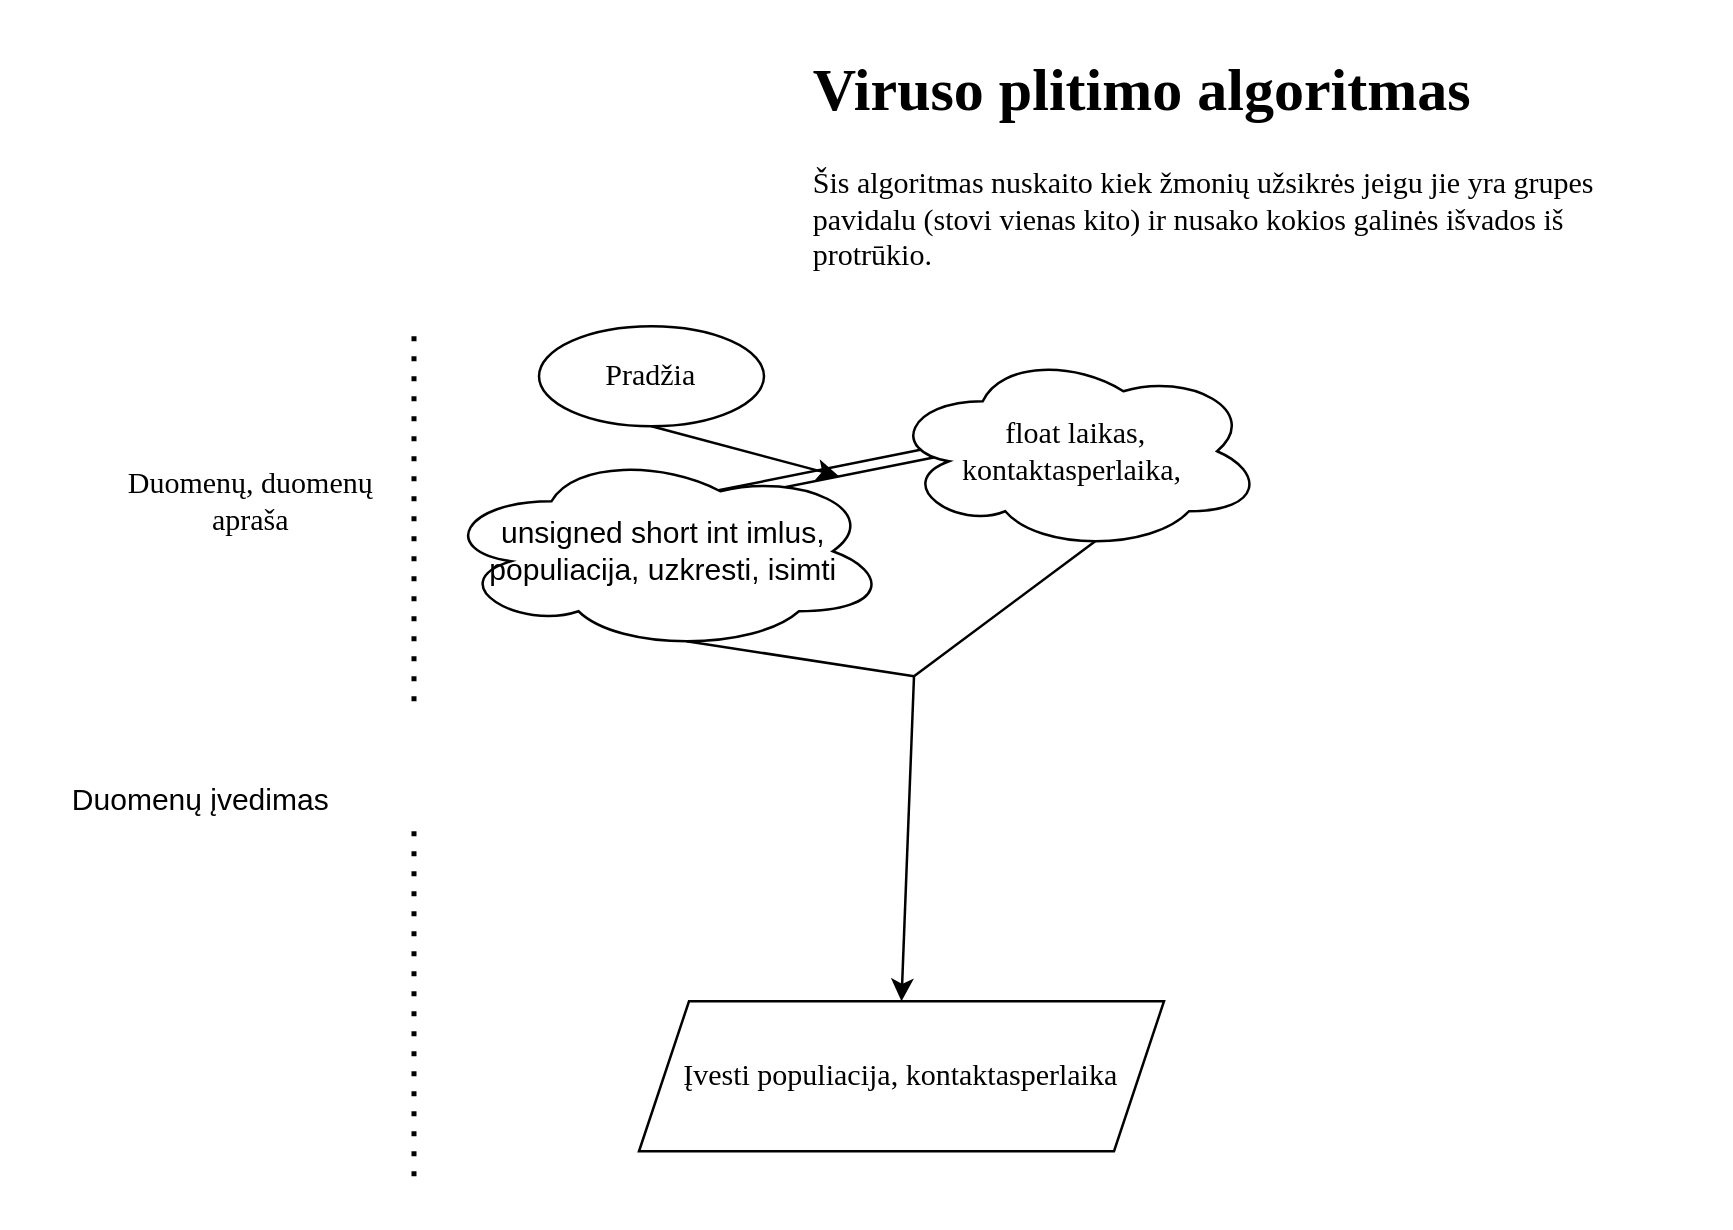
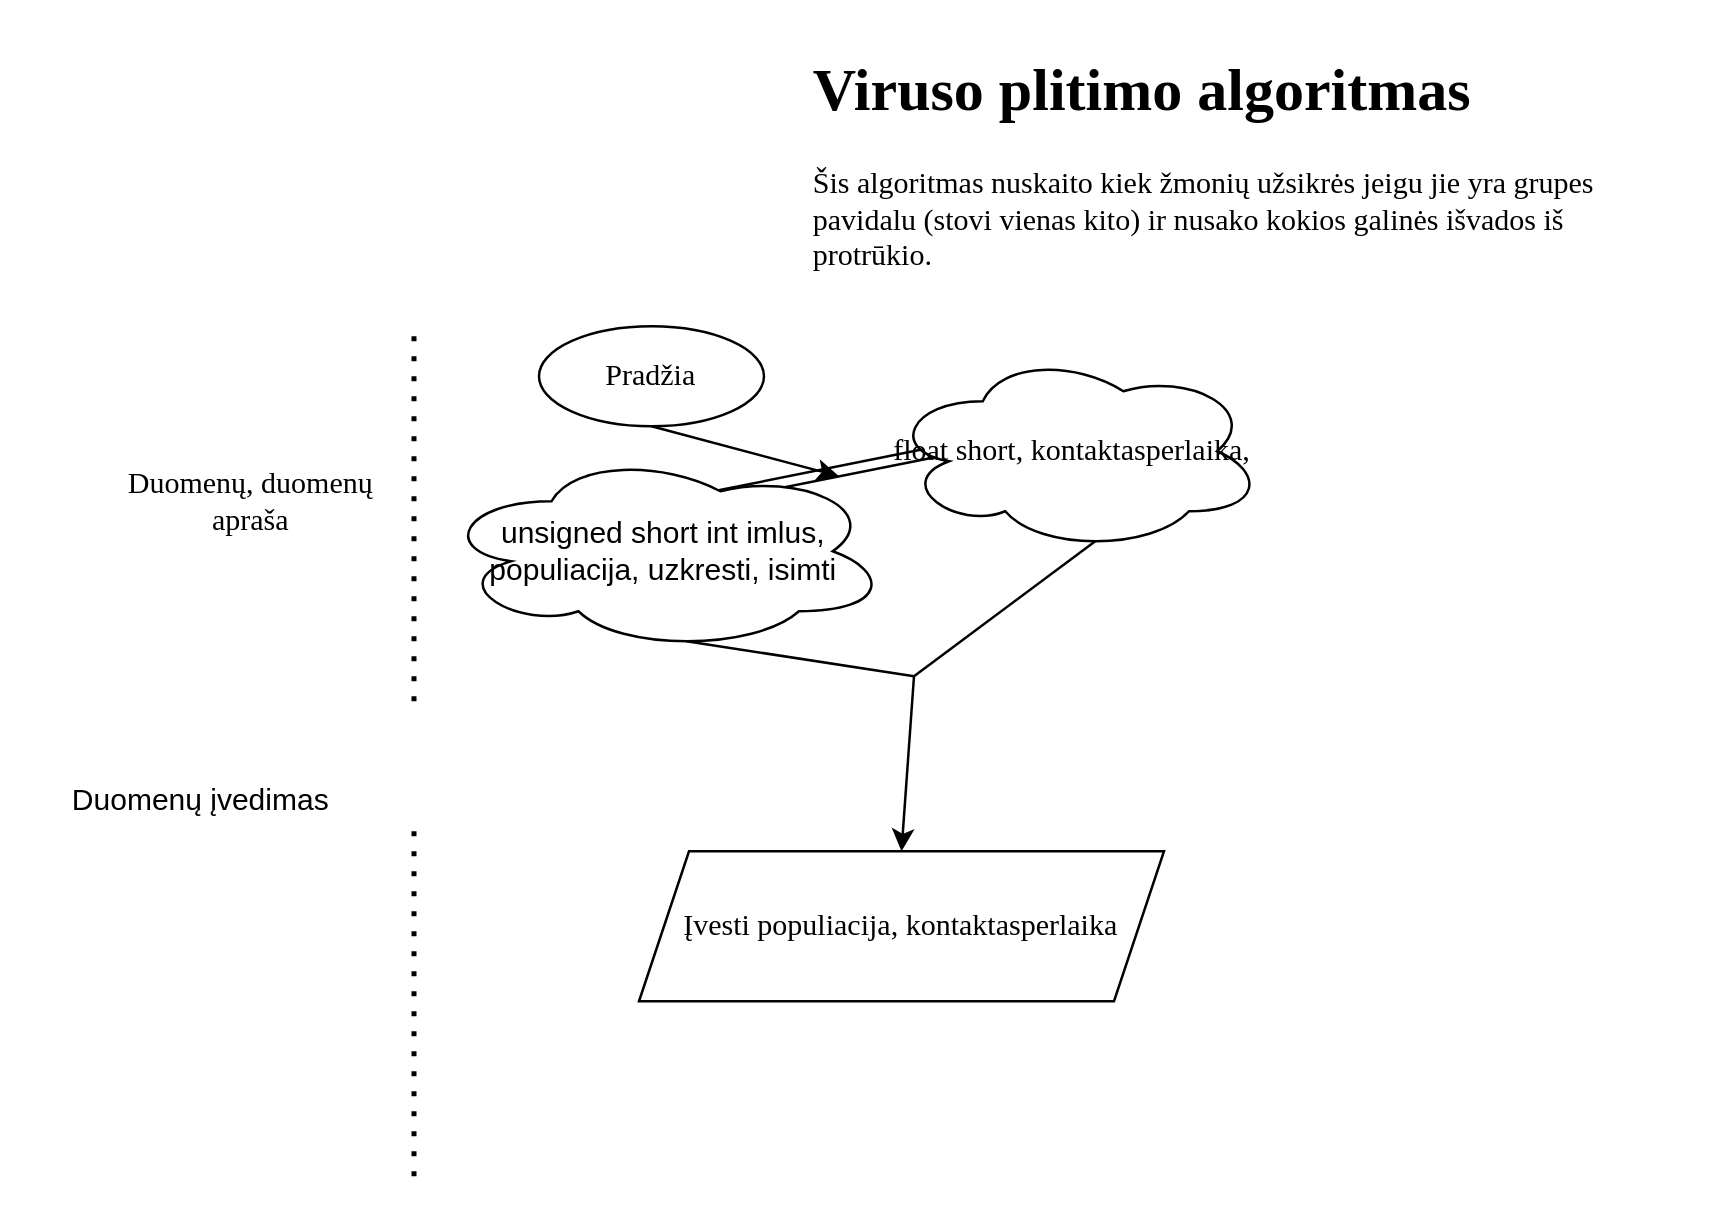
node "float laikas, kontaktasperlaika,": label "float laikas, kontaktasperlaika," -> "float short, kontaktasperlaika,"
node "Įvesti populiacija, kontaktasperlaika": moved (901, 1076) -> (901, 926)
